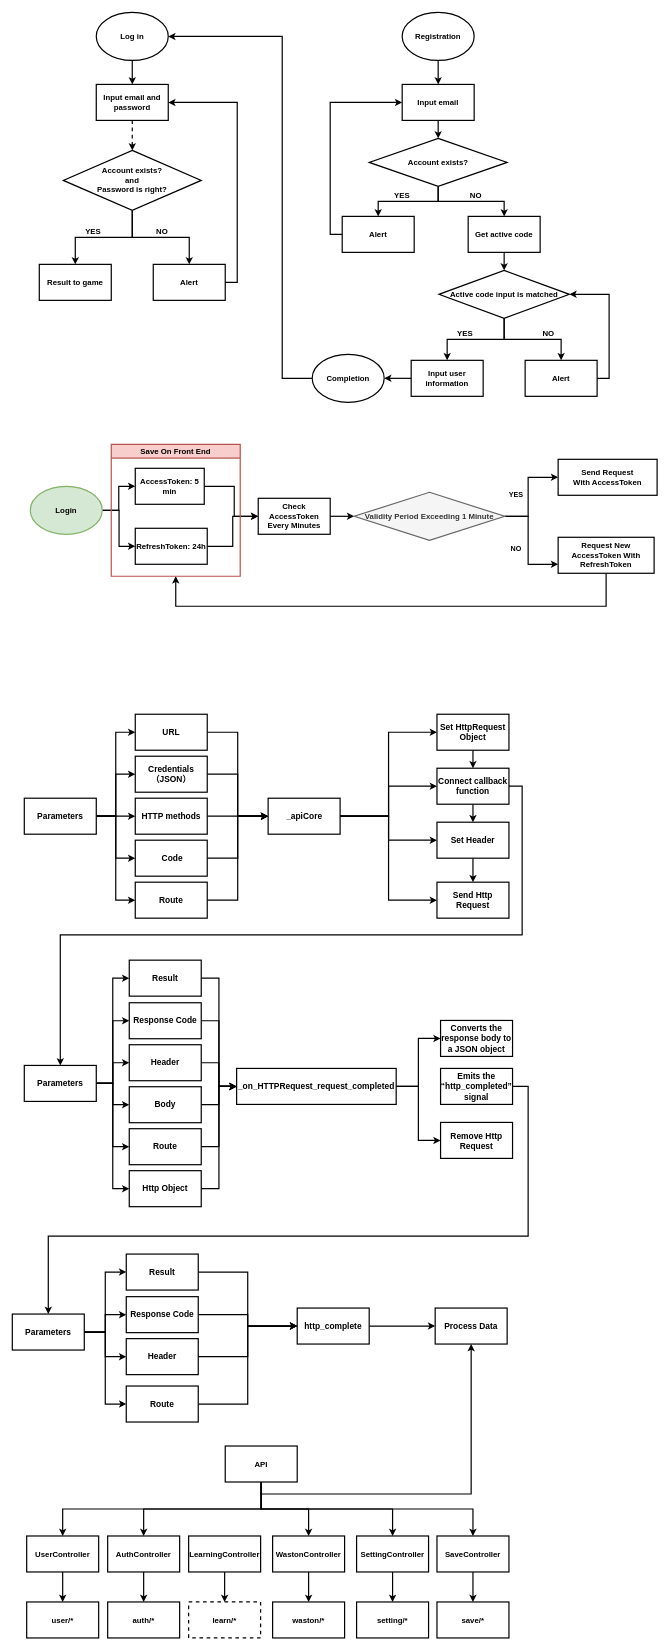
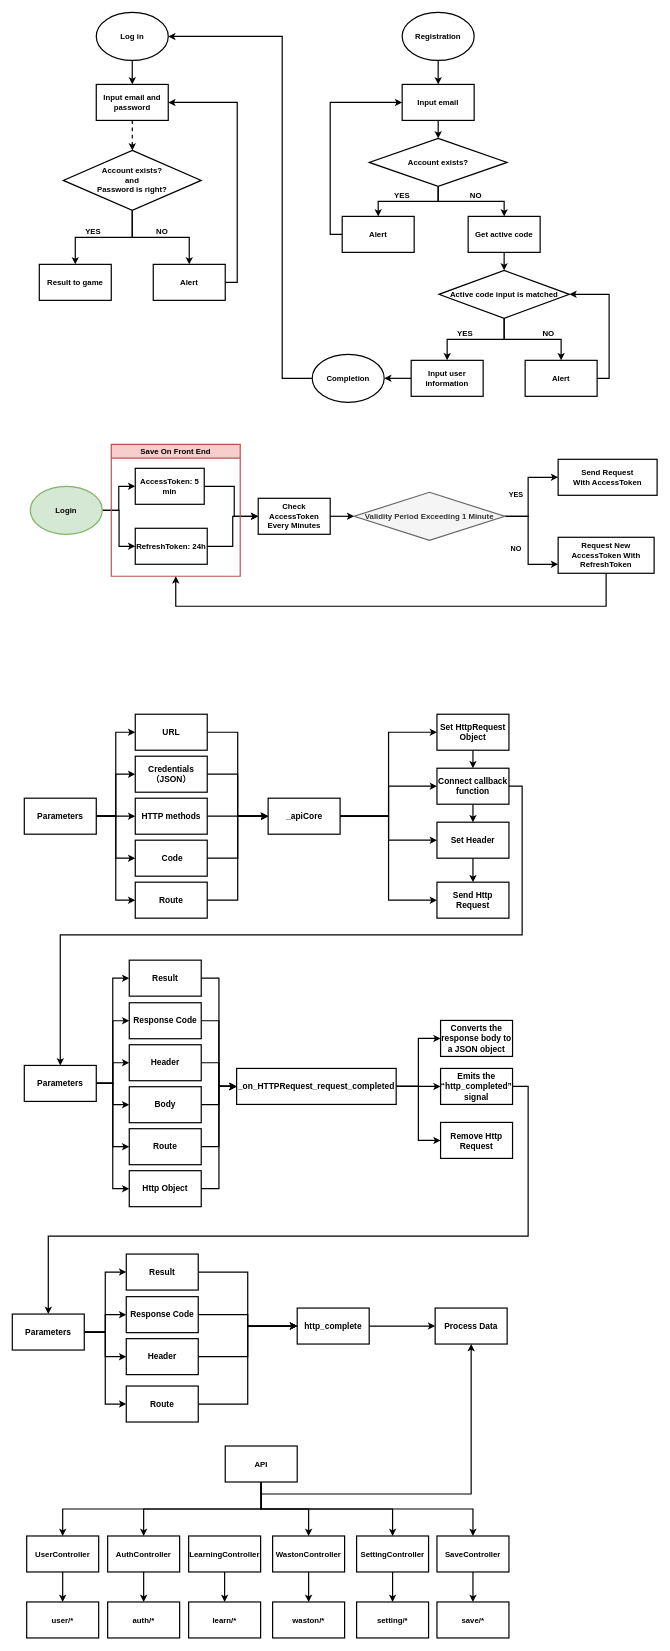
edge "_on_HTTPRequest_request_completed" -> "Emits the “http_completed” signal": added
node "learn/*": style dashed -> solid
